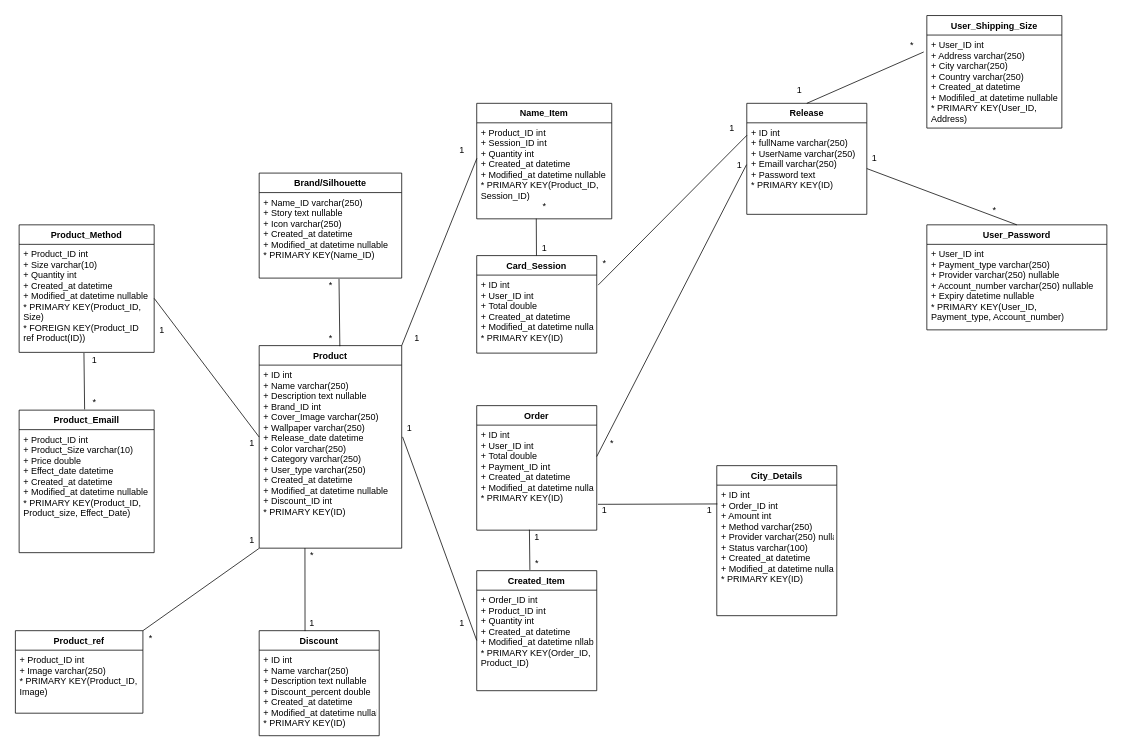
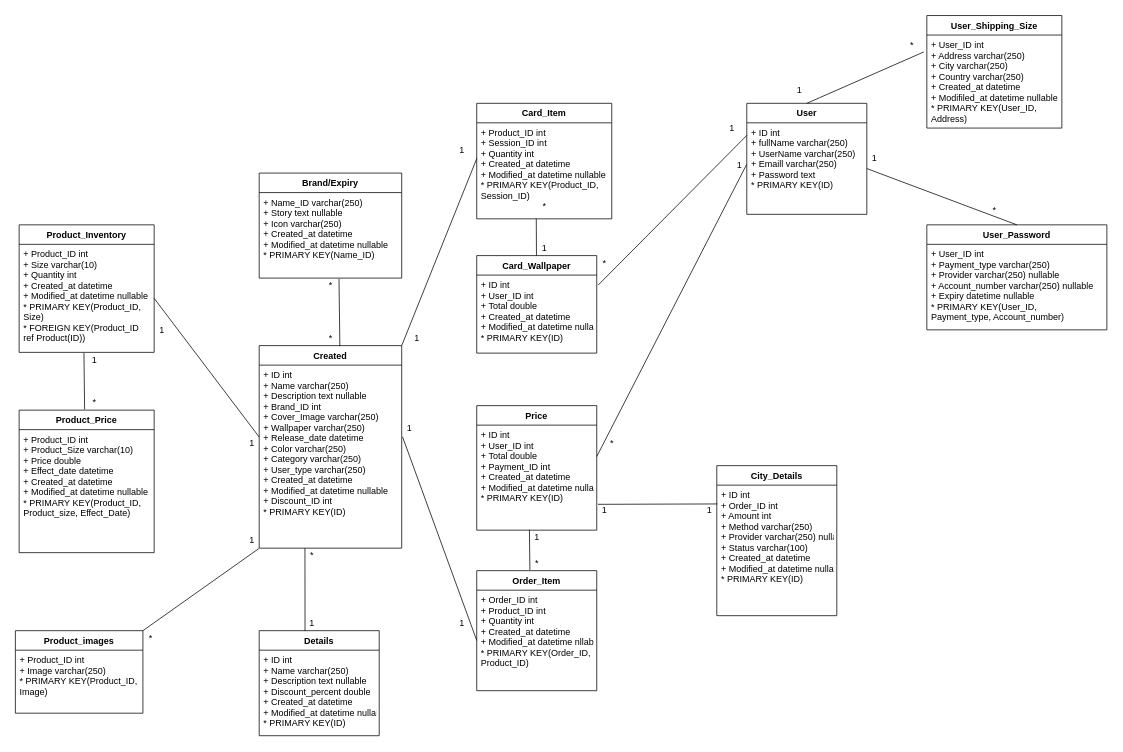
node "Name_Item": label "Name_Item" -> "Card_Item"
node "Release": label "Release" -> "User"
node "Brand/Silhouette": label "Brand/Silhouette" -> "Brand/Expiry"
node "Product_Method": label "Product_Method" -> "Product_Inventory"
node "Card_Session": label "Card_Session" -> "Card_Wallpaper"
node "Product": label "Product" -> "Created"
node "Order": label "Order" -> "Price"
node "Product_Emaill": label "Product_Emaill" -> "Product_Price"
node "Created_Item": label "Created_Item" -> "Order_Item"
node "Product_ref": label "Product_ref" -> "Product_images"
node "Discount": label "Discount" -> "Details"
